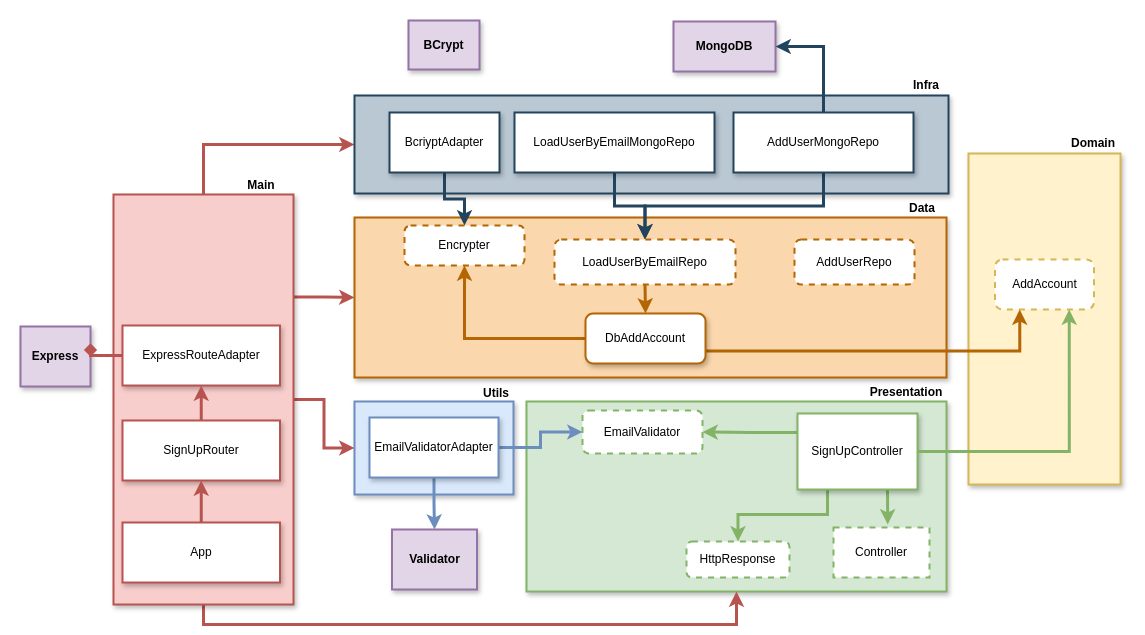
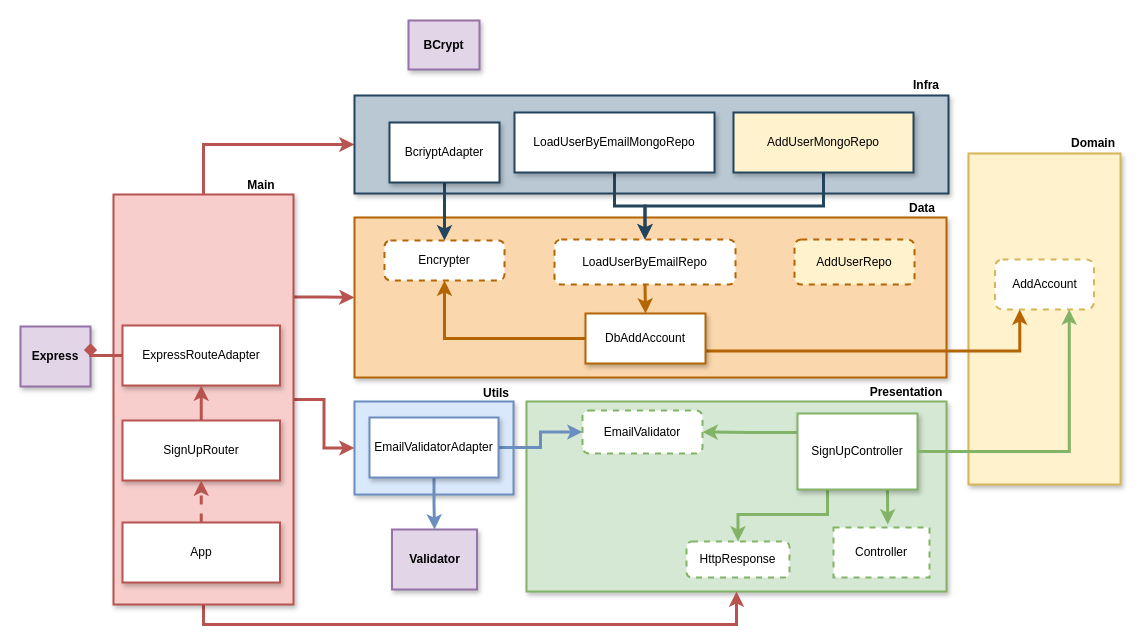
node "MongoDB": removed
edge "AddUserMongoRepo" -> "MongoDB": removed
node "BcriyptAdapter": moved (445, 143) -> (445, 153)
node "AddUserMongoRepo": fillcolor #ffffff -> #fff2cc
node "Encrypter": moved (465, 246) -> (445, 261)
node "AddUserRepo": fillcolor #ffffff -> #fff2cc
node "DbAddAccount": shape rounded rectangle -> rectangle
edge "App" -> "SignUpRouter": style solid -> dashed
